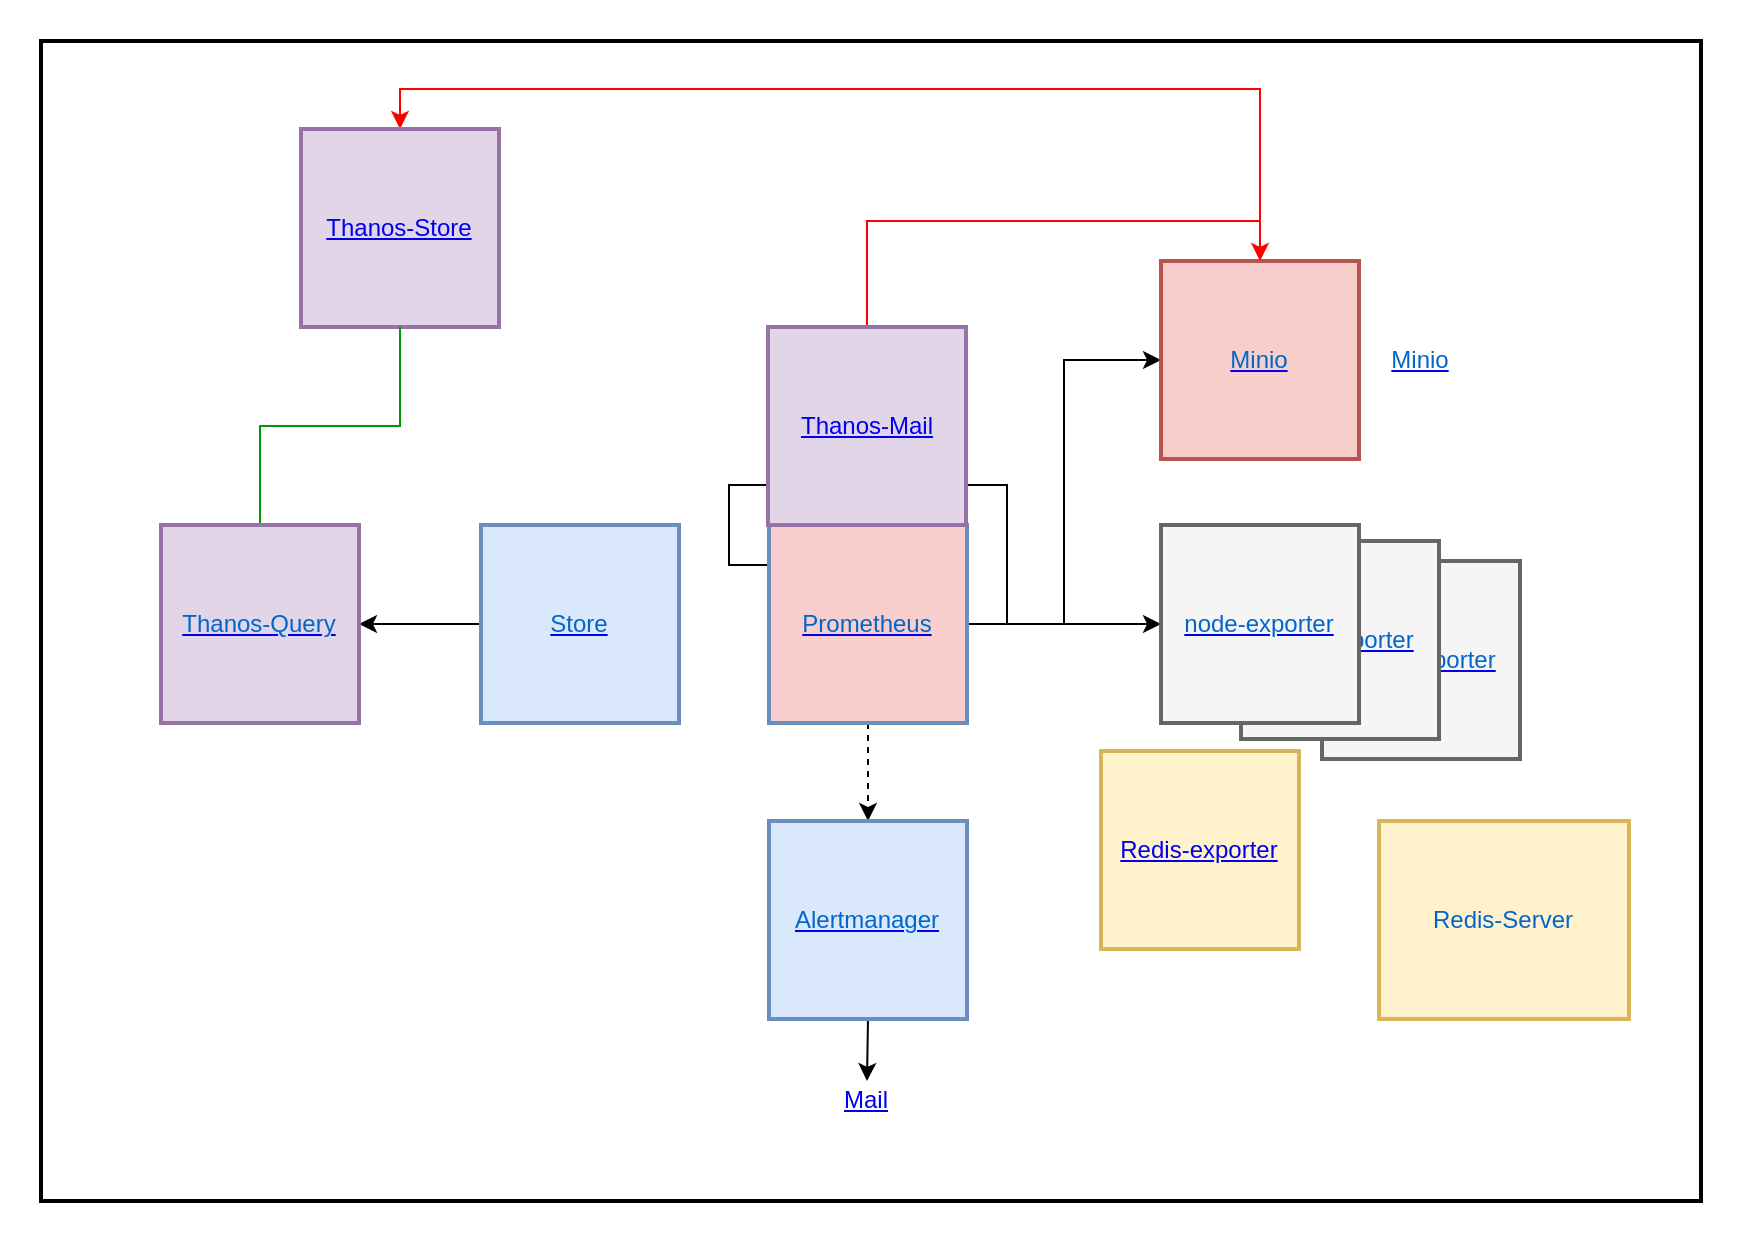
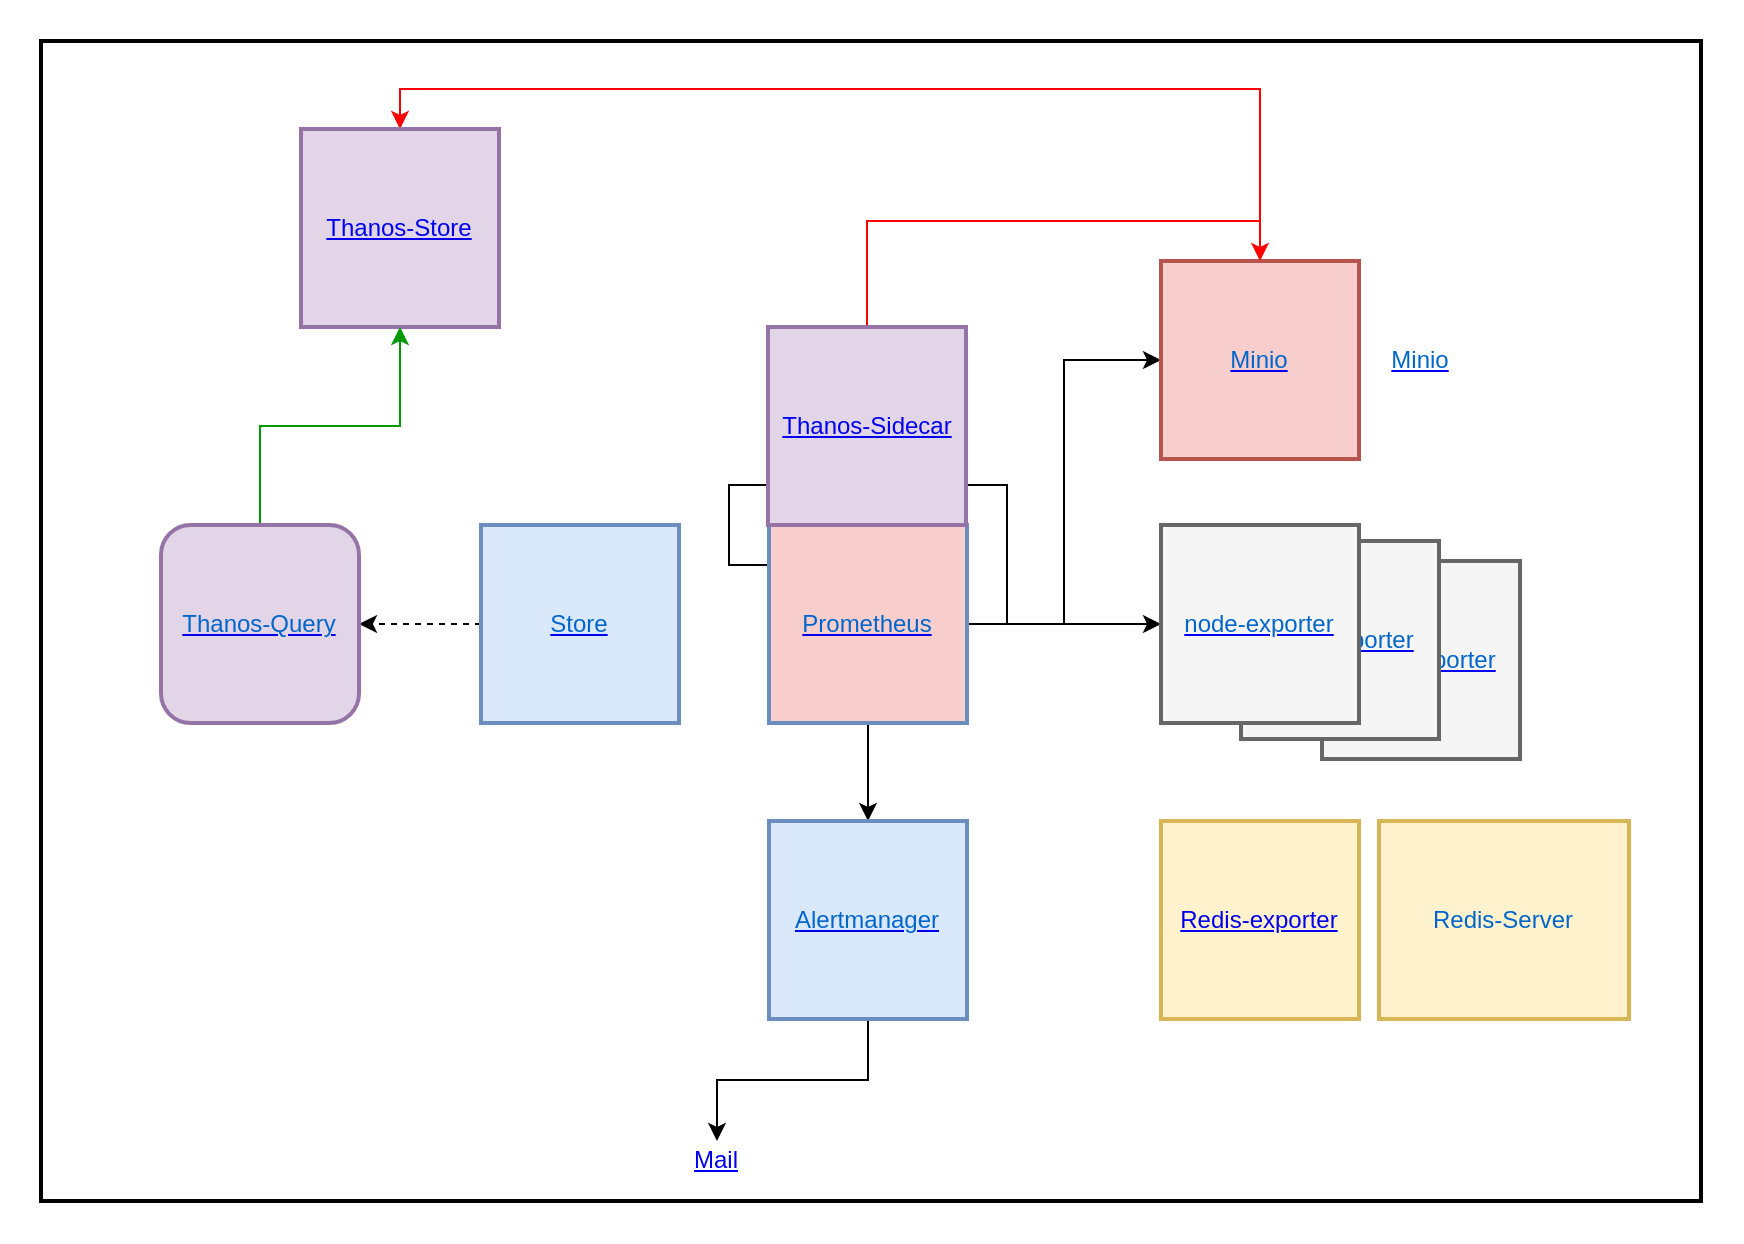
edge "Thanos-Store" -- "Thanos-Query": arrowhead none -> classic
node "Thanos-Mail": label "Thanos-Mail" -> "Thanos-Sidecar"
node "Thanos-Query": shape rectangle -> rounded rectangle
edge "Store" -> "Thanos-Query": style solid -> dashed
edge "Prometheus" -> "Alertmanager": style dashed -> solid
node "Redis-exporter": moved (1200, 850) -> (1260, 920)
node "Mail": moved (867, 1101) -> (717, 1161)
